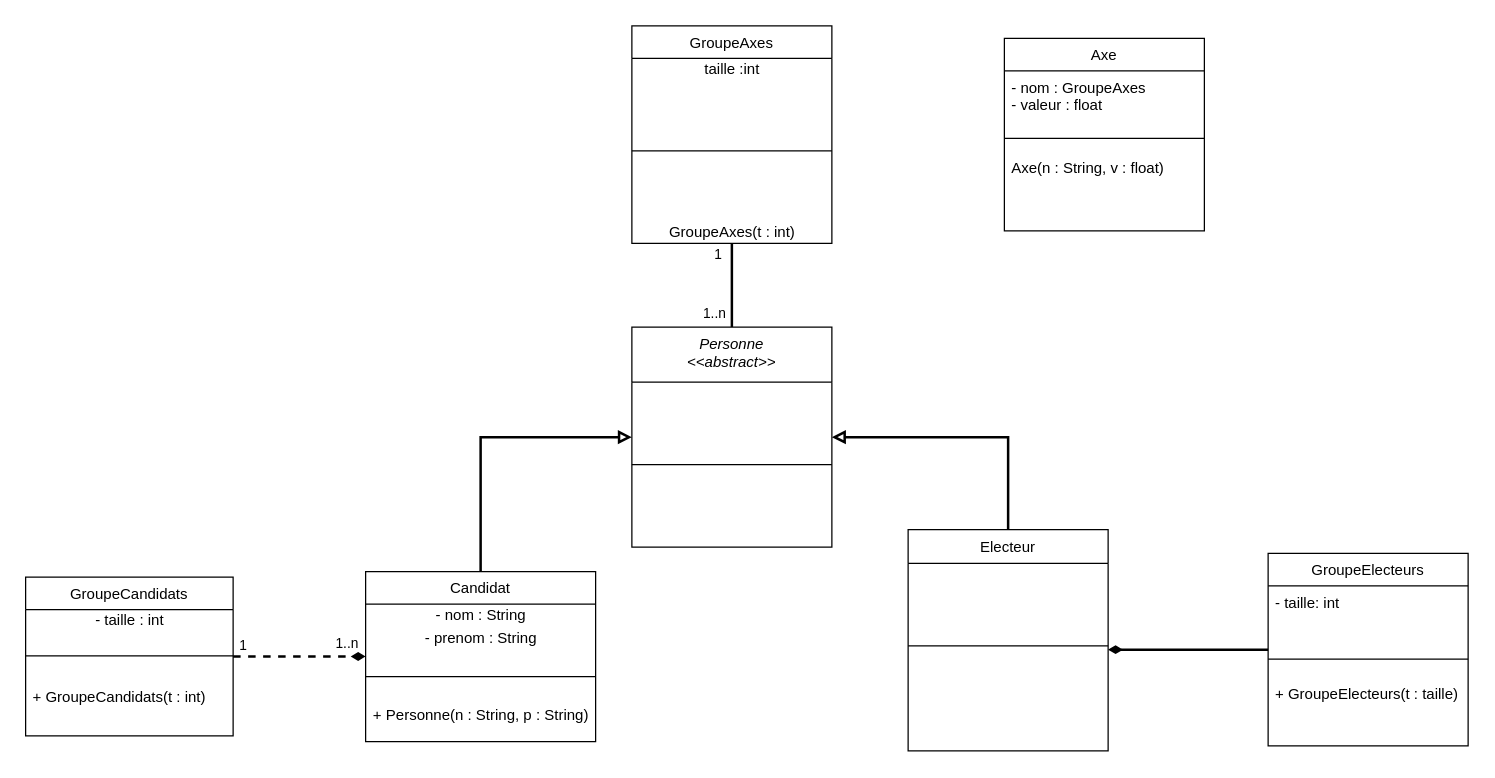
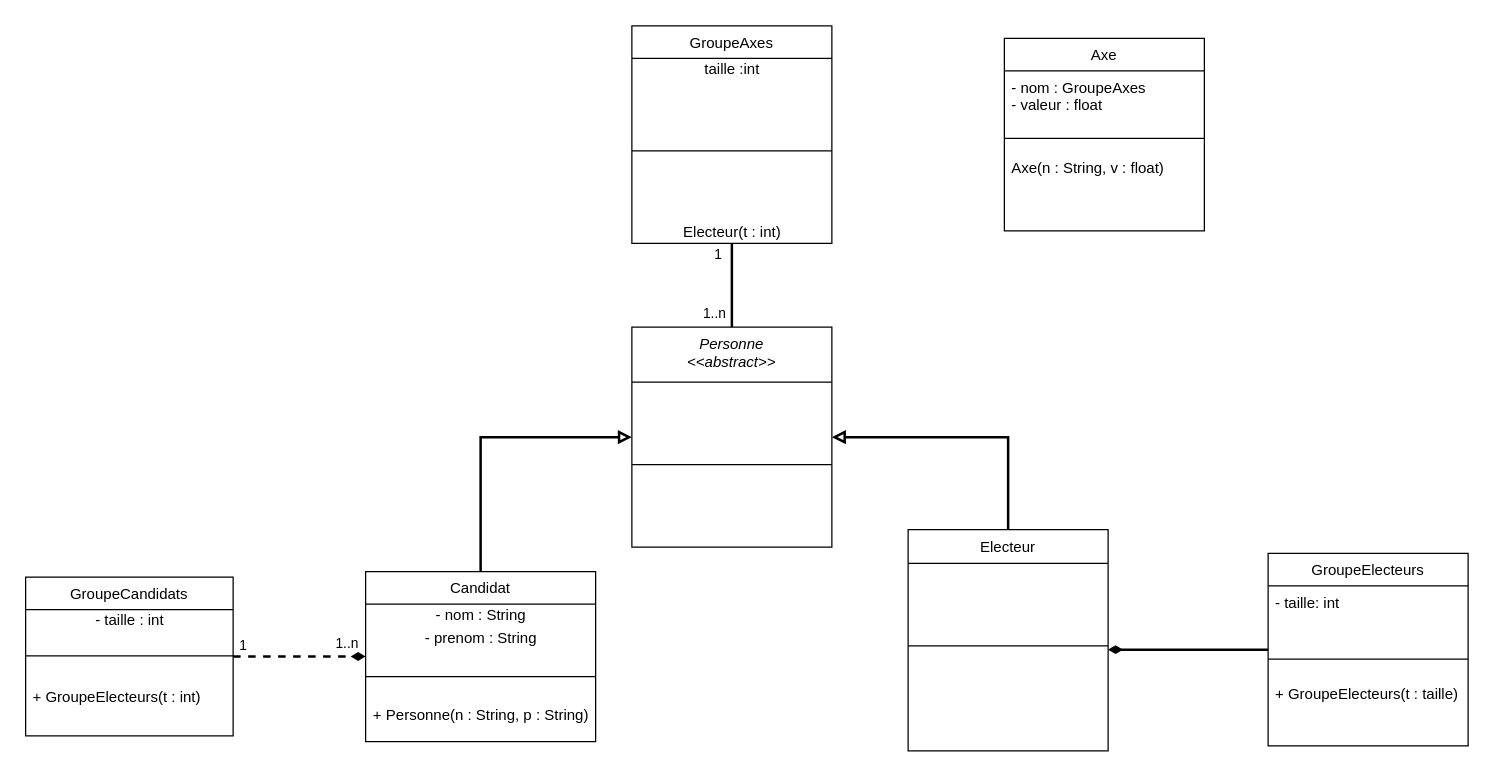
node "GroupeAxes(t : int)": label "GroupeAxes(t : int)" -> "Electeur(t : int)"
node "+ GroupeCandidats(t : int)": label "+ GroupeCandidats(t : int)" -> "+ GroupeElecteurs(t : int)"
